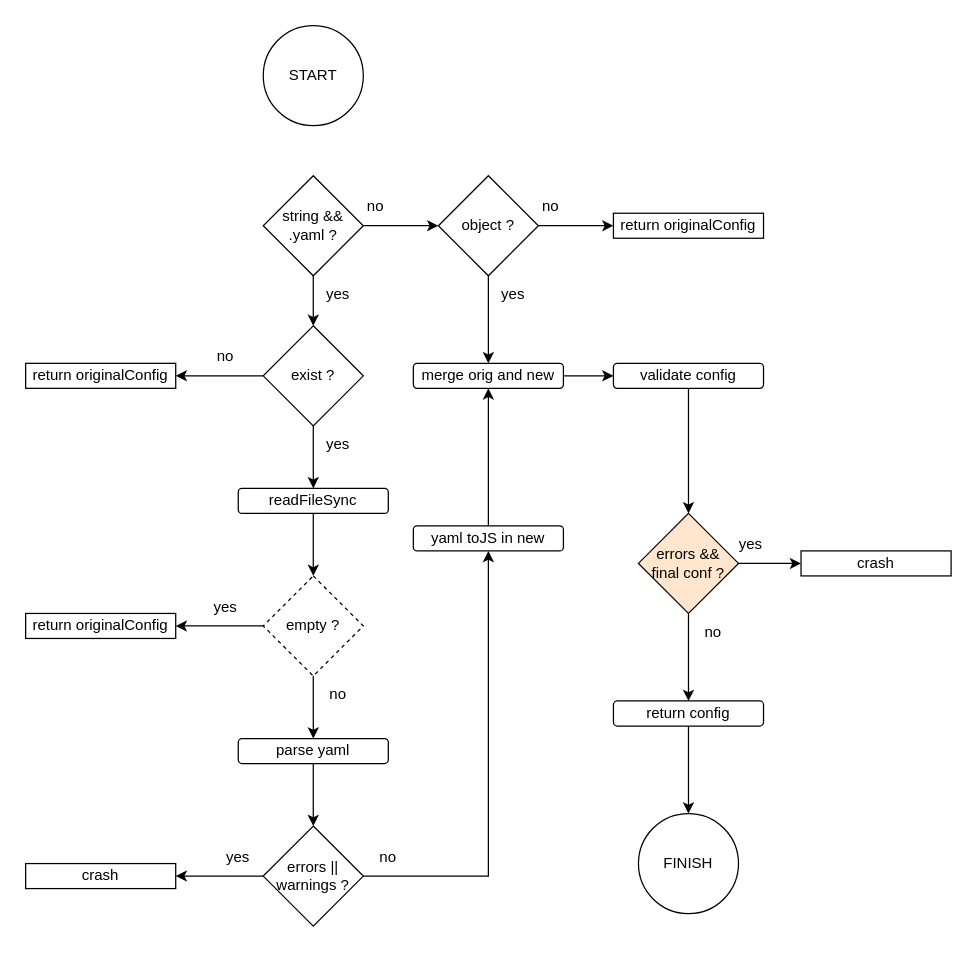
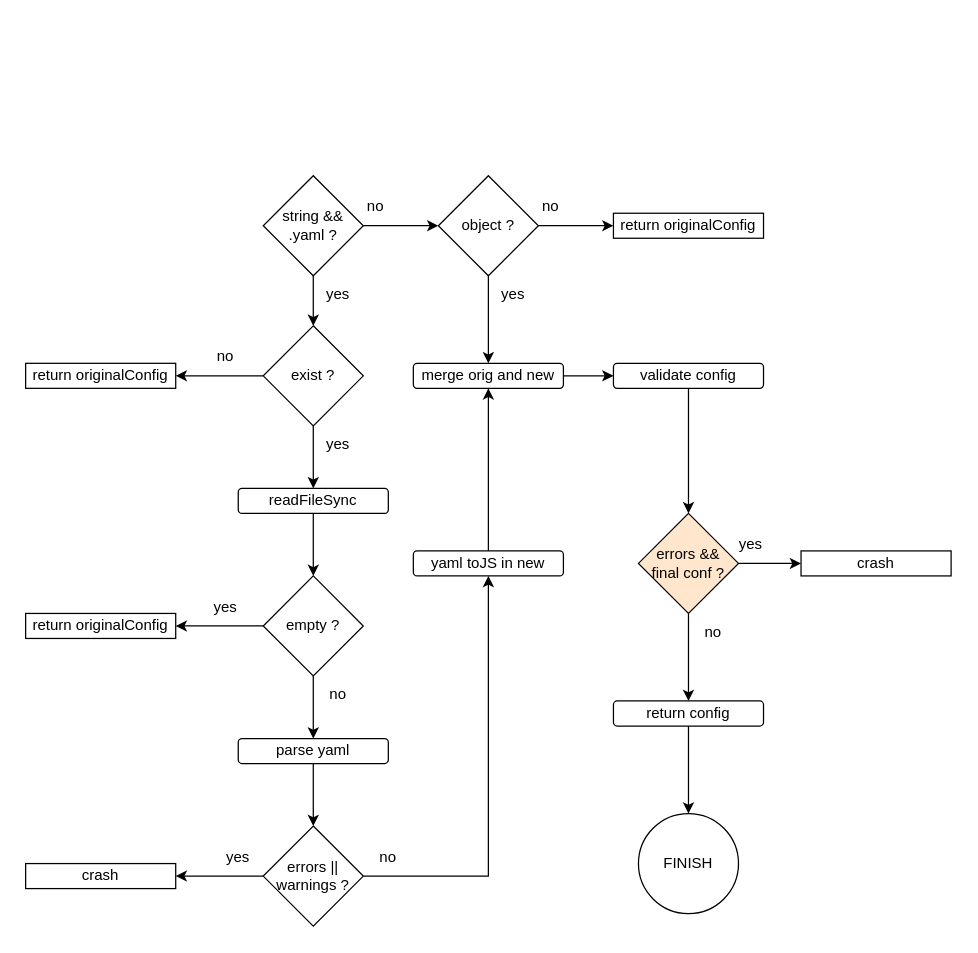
node "START": removed
node "yaml toJS in new": moved (488, 538) -> (488, 563)
node "empty ?": style dashed -> solid
